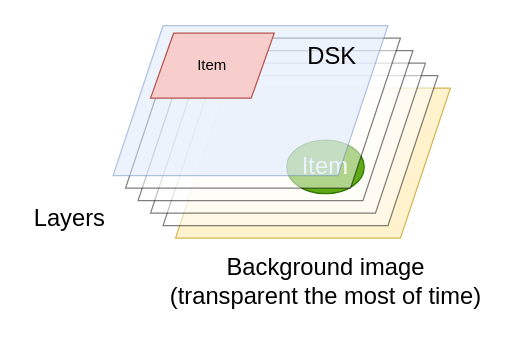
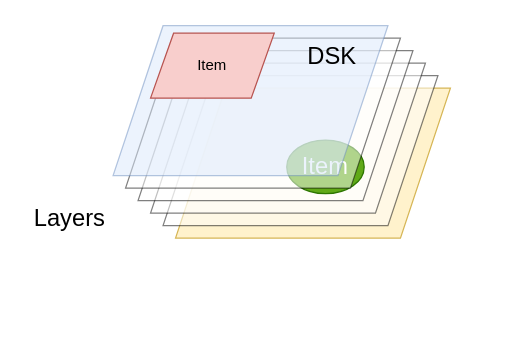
node "Background image (transparent the most of time)": removed
